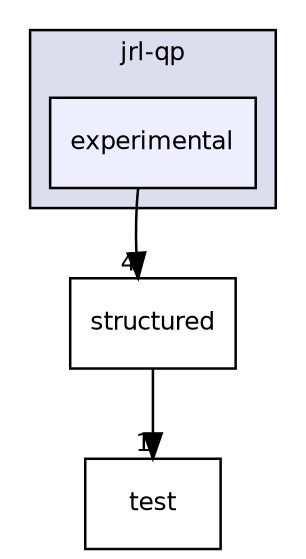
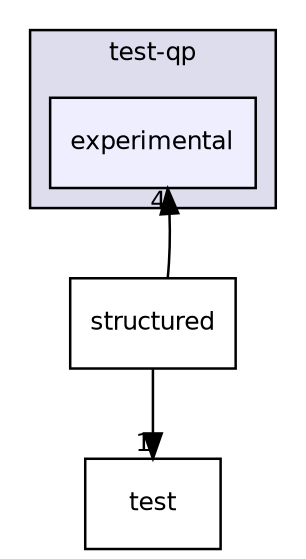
cluster "jrl-qp": label "jrl-qp" -> "test-qp"
edge "experimental" -> "structured": reversed
